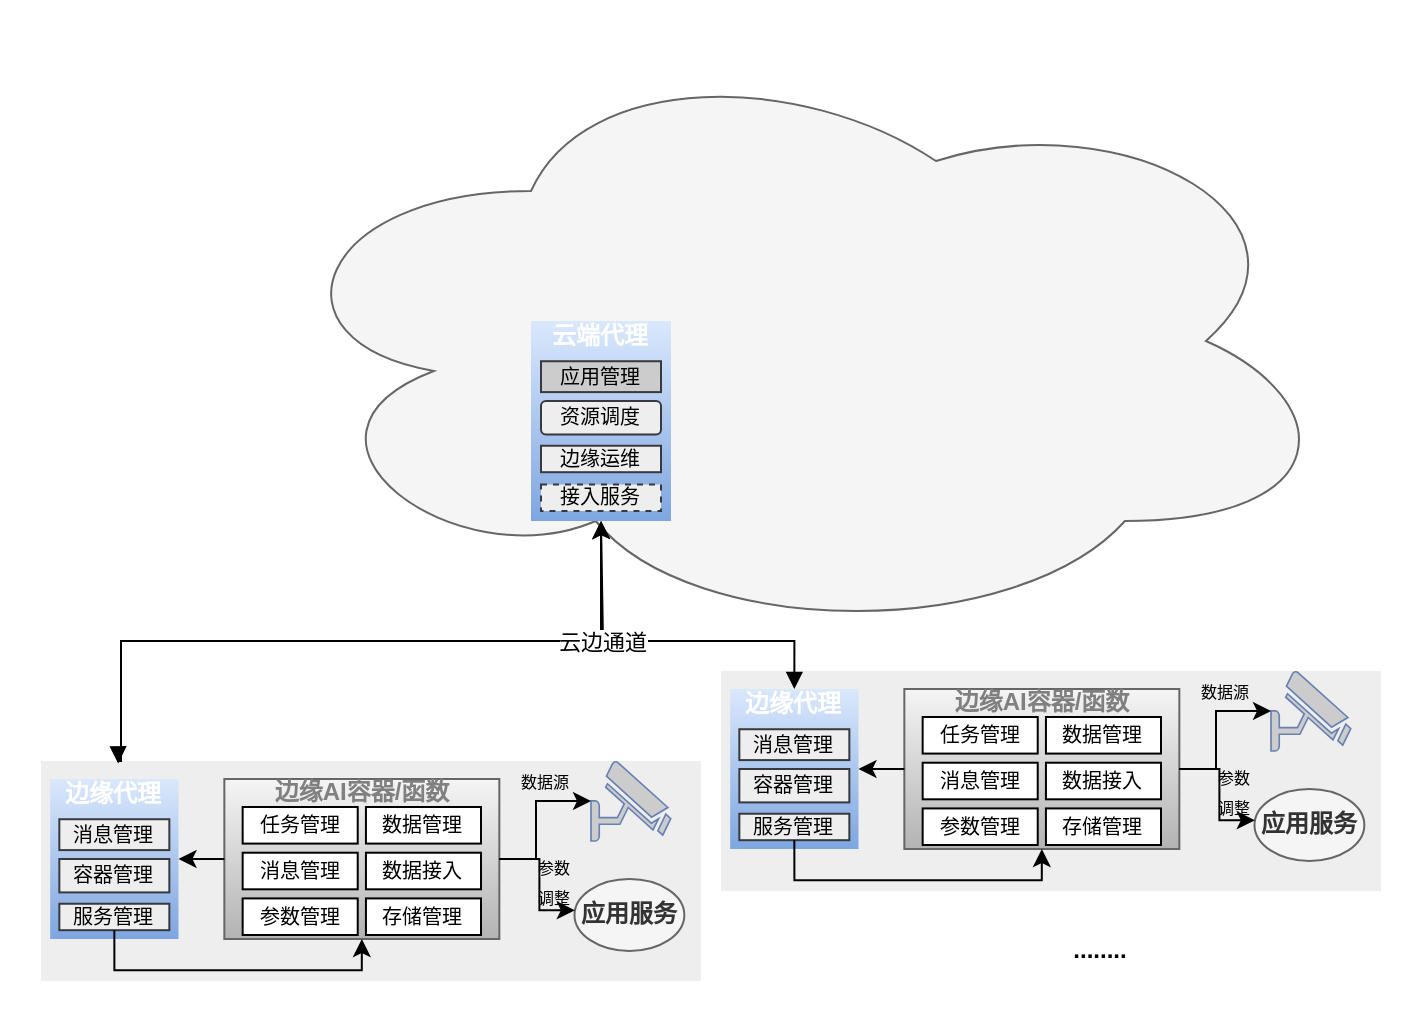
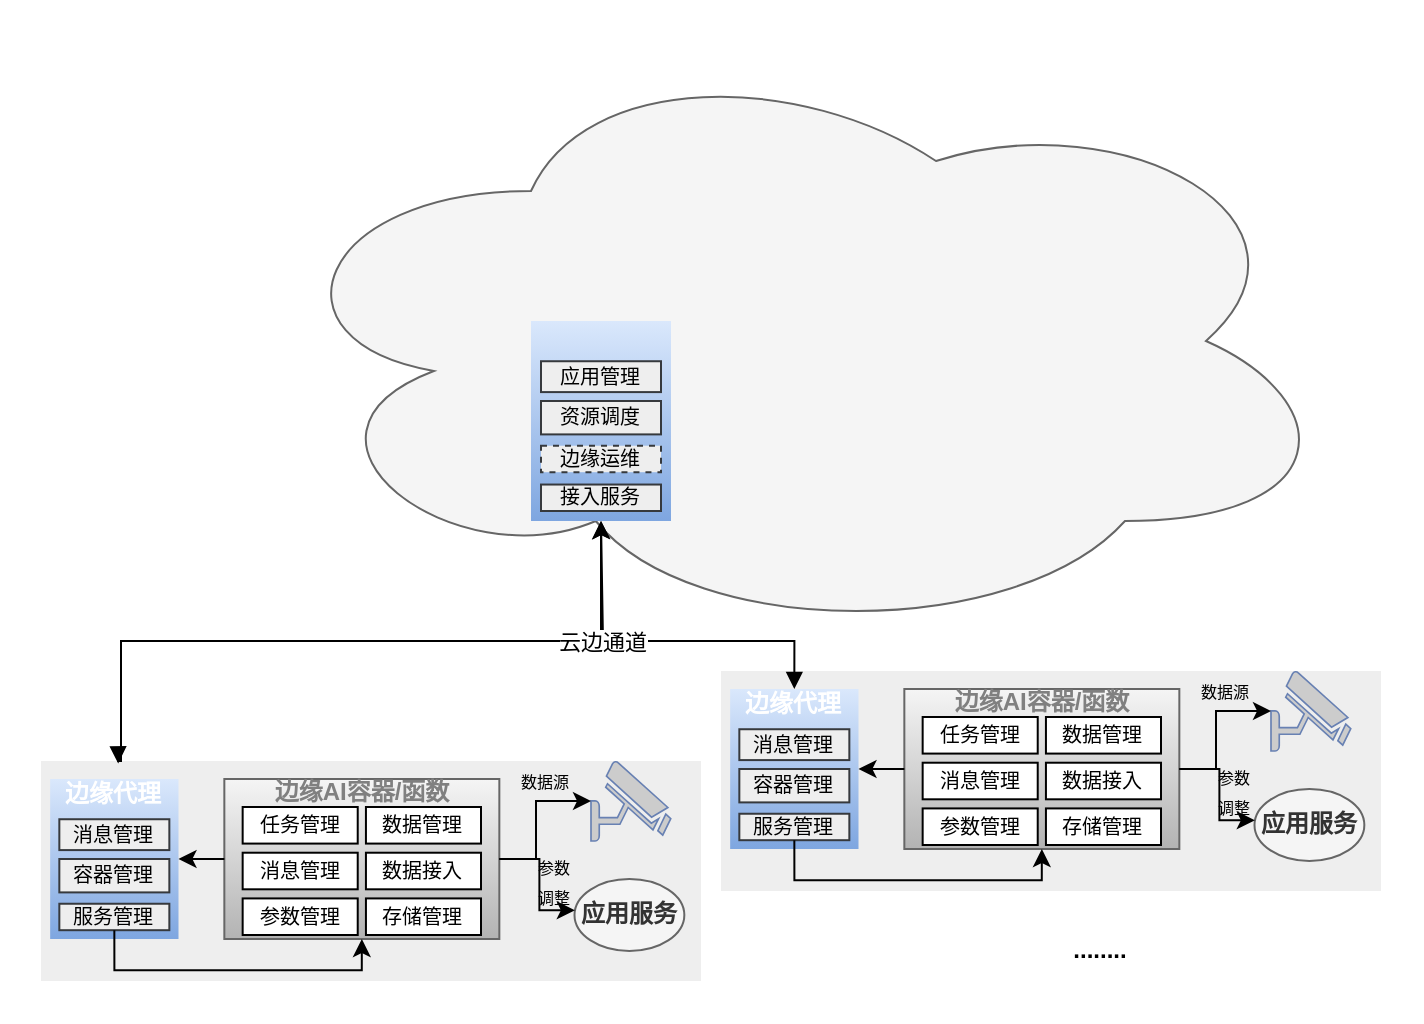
node "云端代理": removed
node "应用管理": fillcolor #cccccc -> #eeeeee
node "资源调度": shape rounded rectangle -> rectangle
node "边缘运维": style solid -> dashed
node "接入服务": style dashed -> solid
